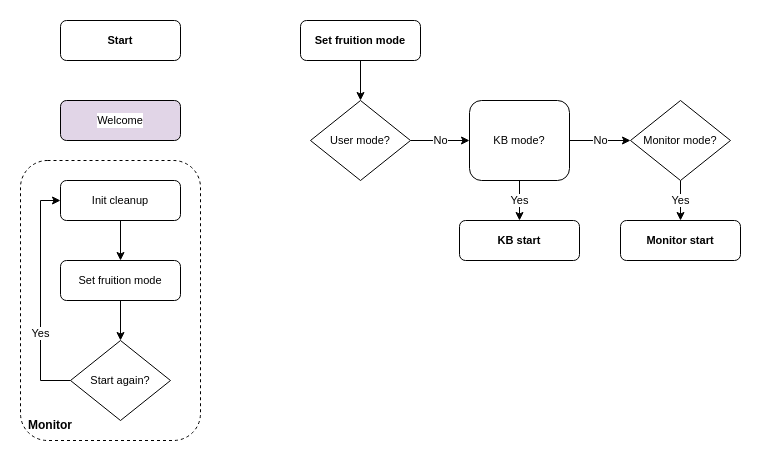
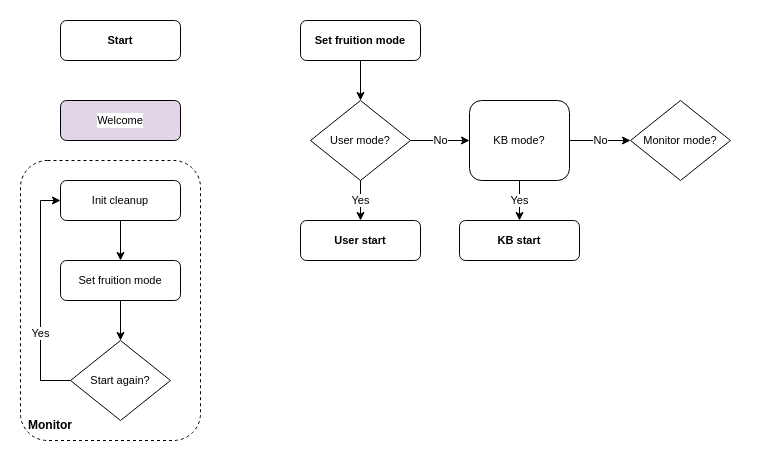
edge "User mode?" -> "User start": added, label "Yes"
edge "Monitor mode?" -> "Monitor start": removed, label "Yes"
node "User start": added
node "Monitor start": removed
